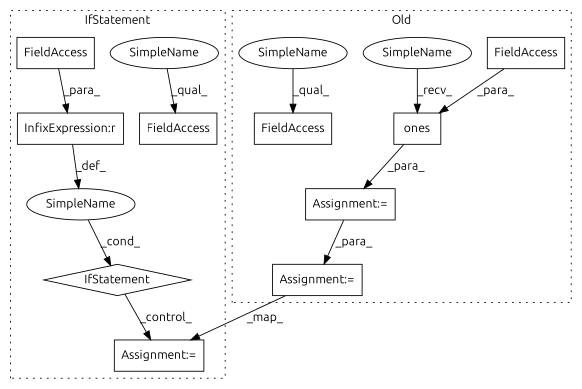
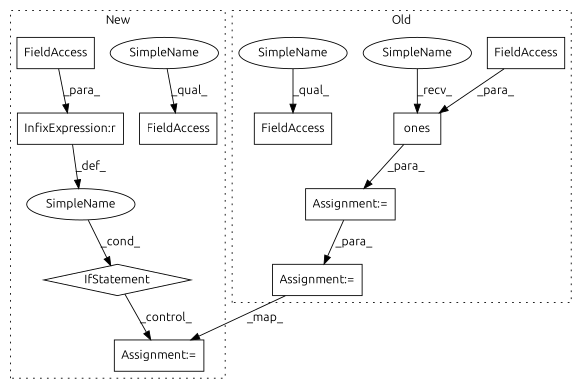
cluster "IfStatement": label "IfStatement" -> "New"
